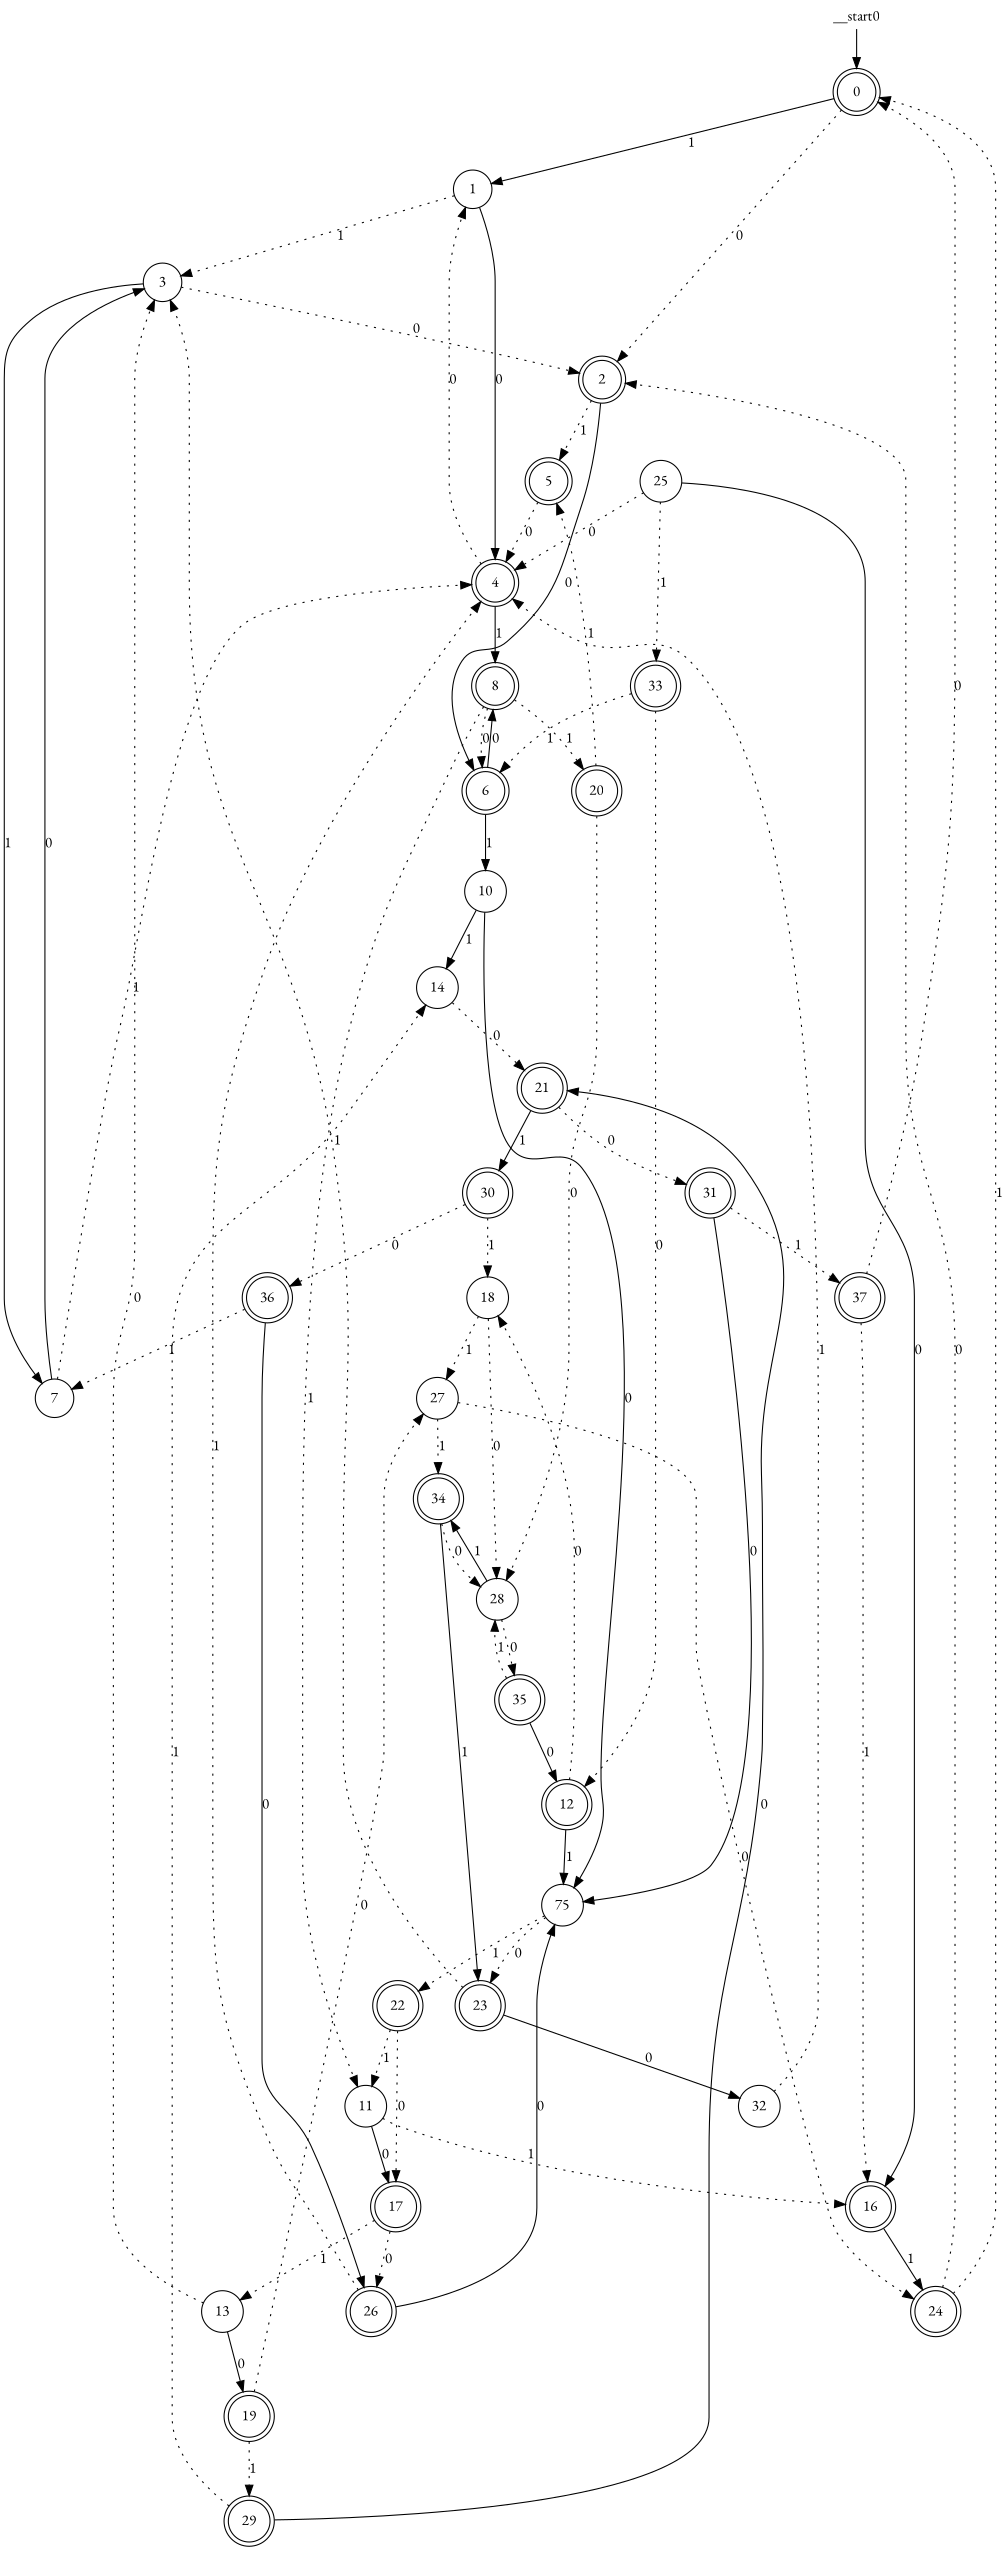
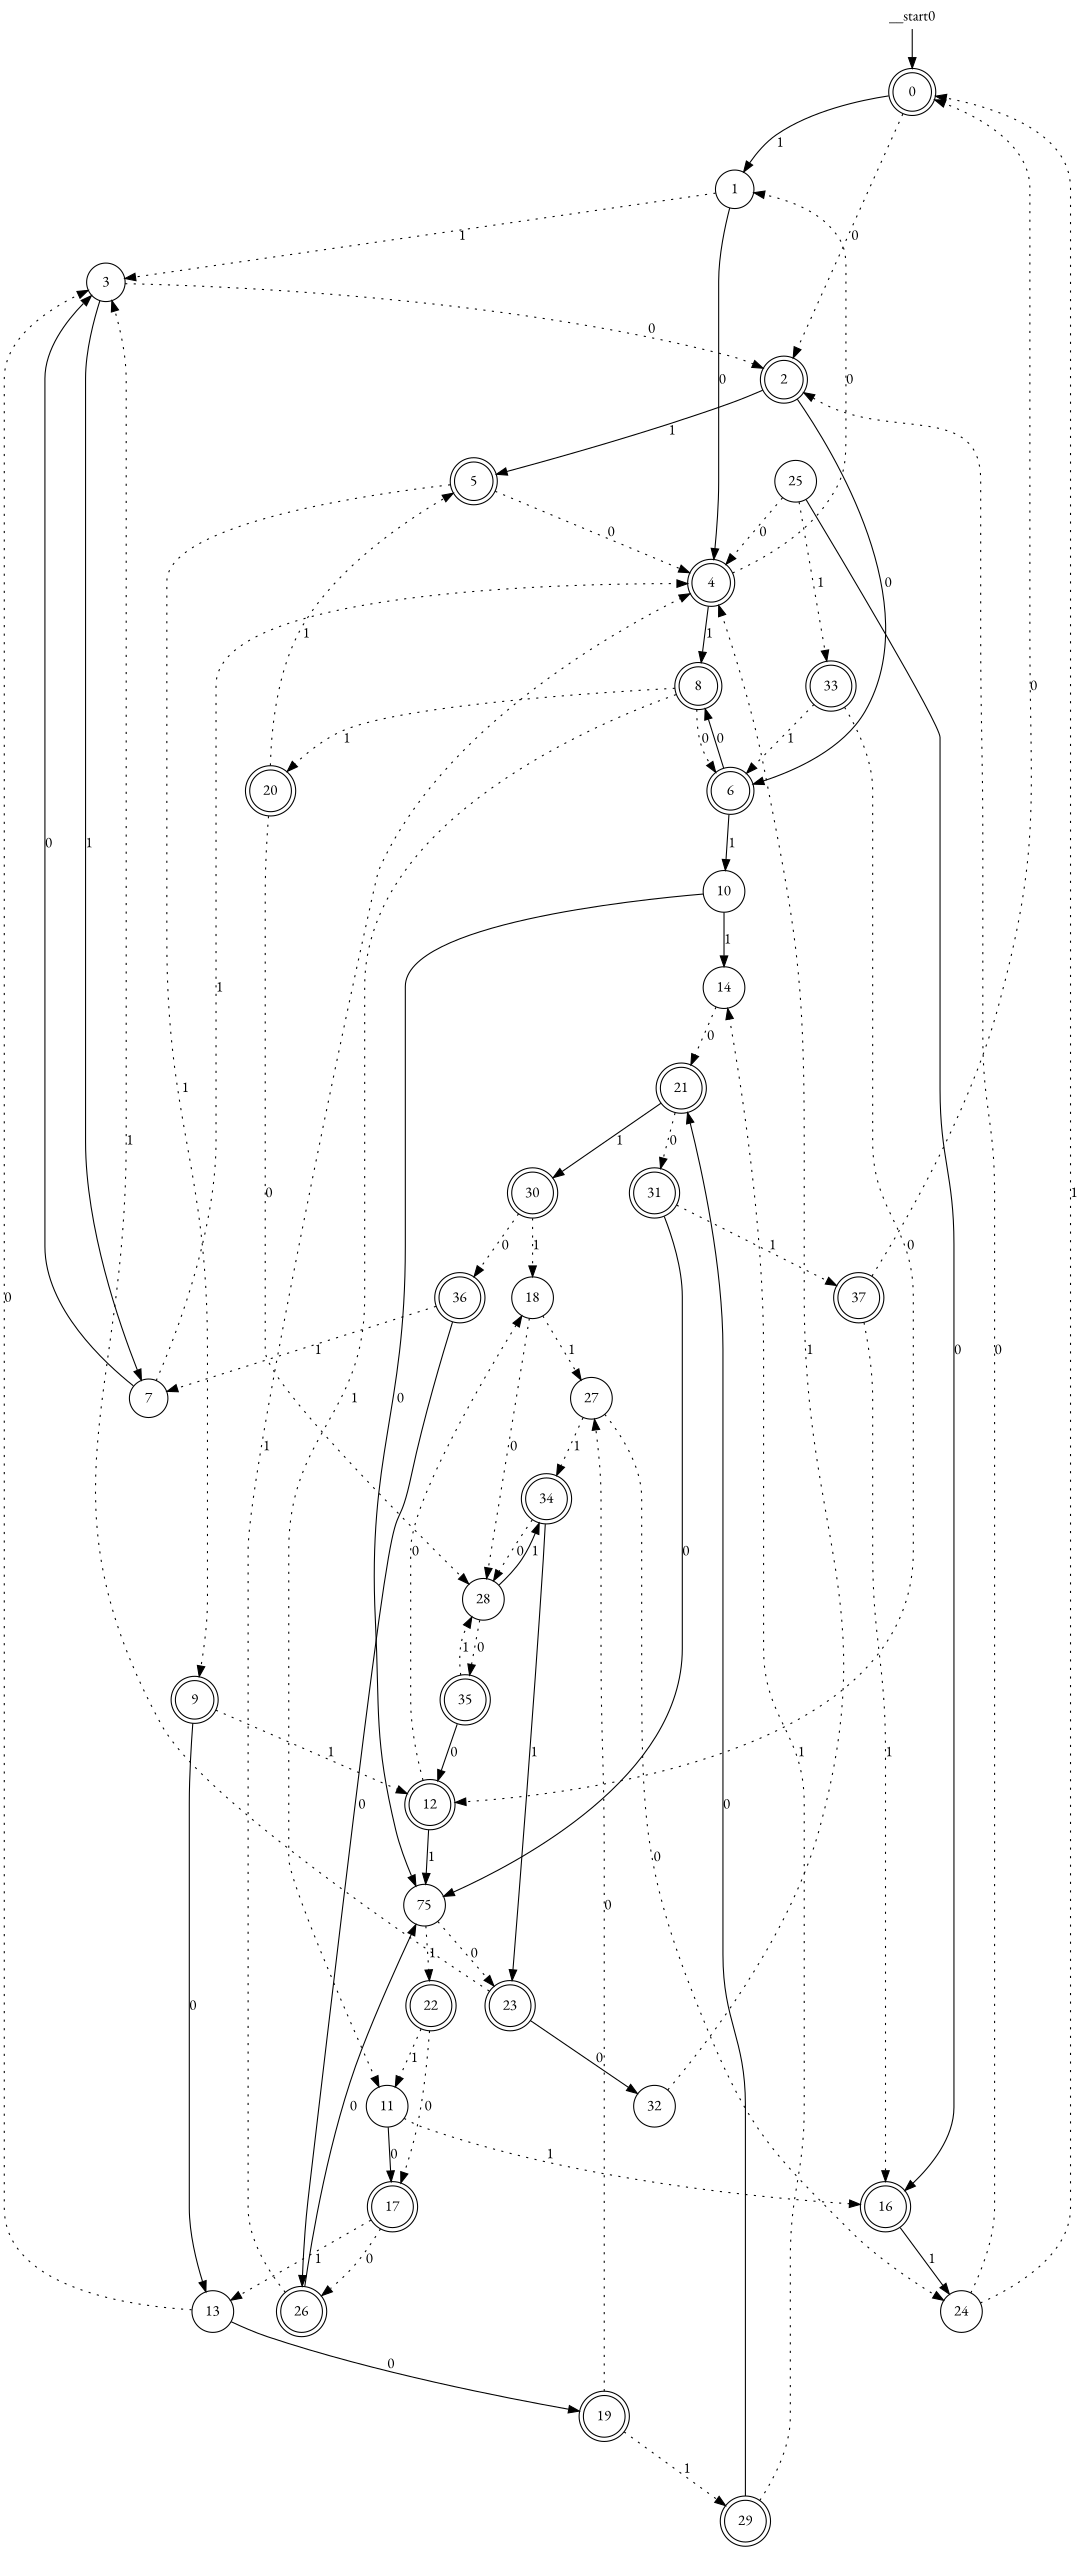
edge "2" -> "5": style dotted -> solid
node "9": added
node "24": shape doublecircle -> circle
